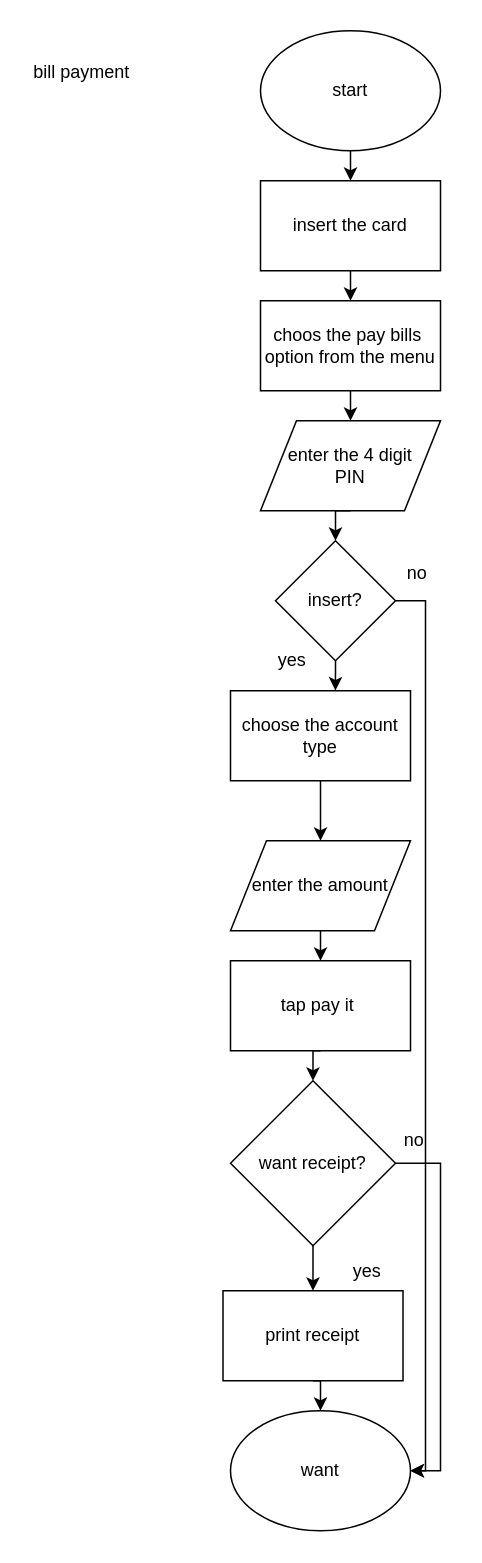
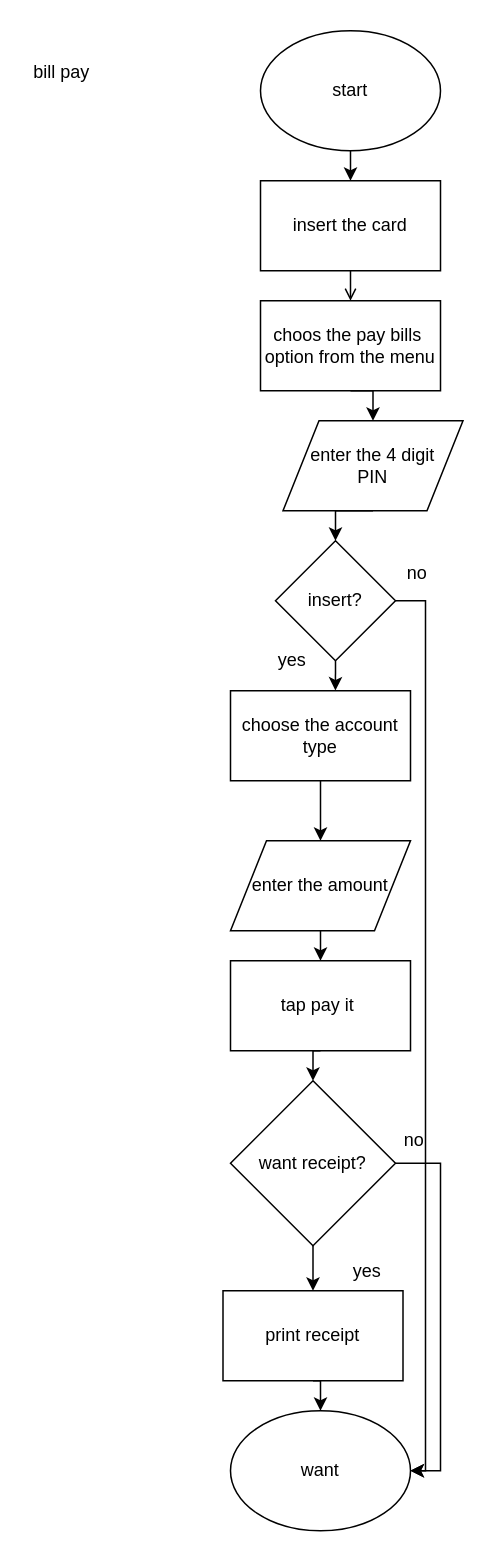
node "bill payment": label "bill payment" -> "bill pay"
edge "insert the card" -> "choos the pay bills option from the menu": arrowhead classic -> open
node "enter the 4 digit PIN": moved (350, 466) -> (373, 466)
